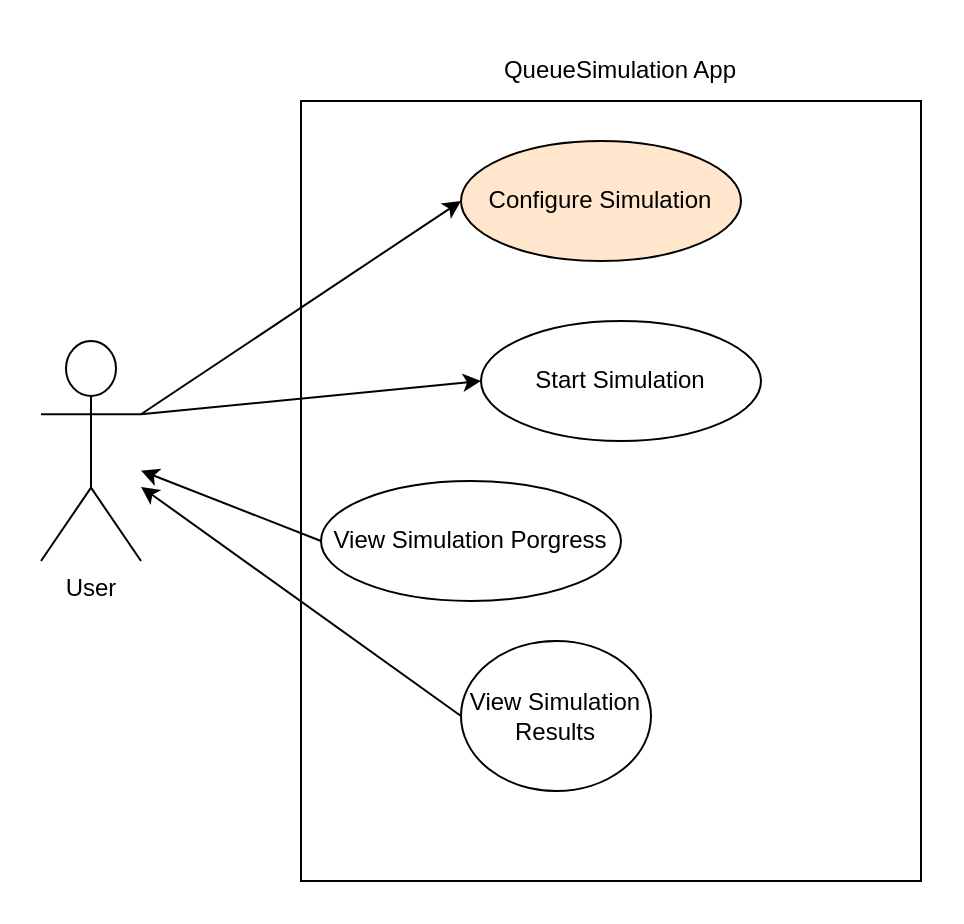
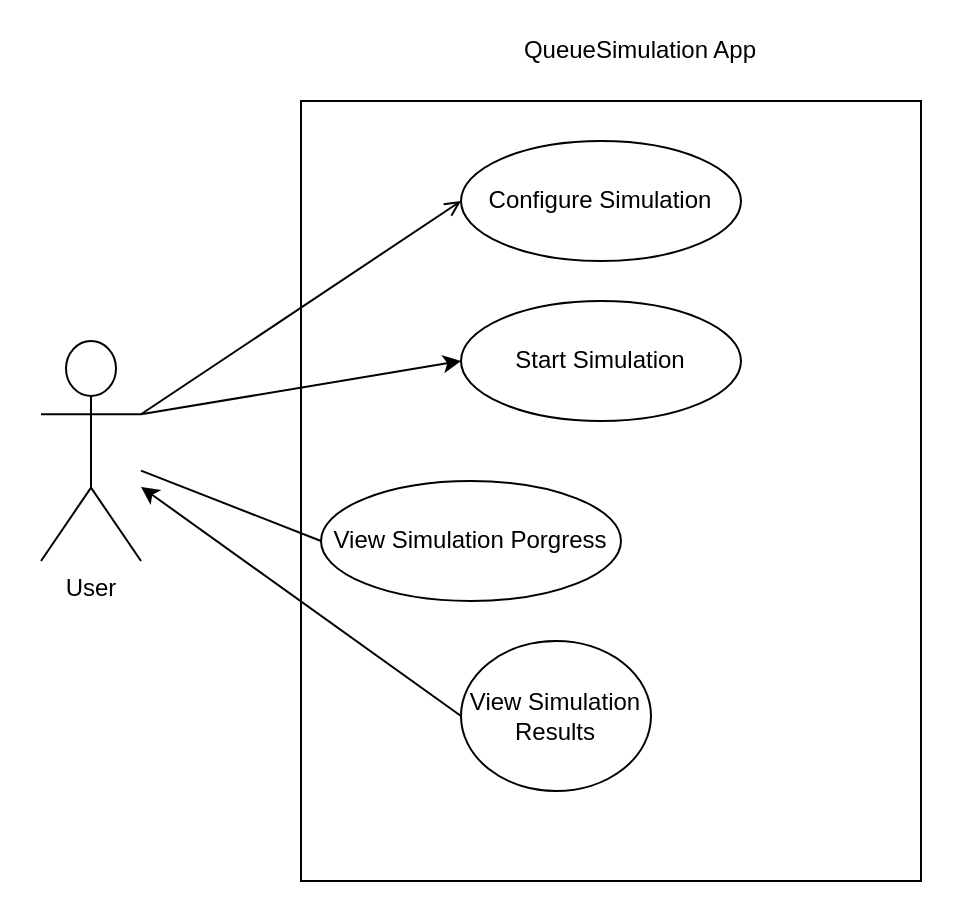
node "QueueSimulation App": moved (621, 71) -> (641, 51)
node "Configure Simulation": fillcolor #ffe6cc -> #ffffff
edge "User" -> "Configure Simulation": arrowhead classic -> open
node "Start Simulation": moved (621, 381) -> (601, 361)
edge "View Simulation Porgress" -> "User": arrowhead classic -> none
